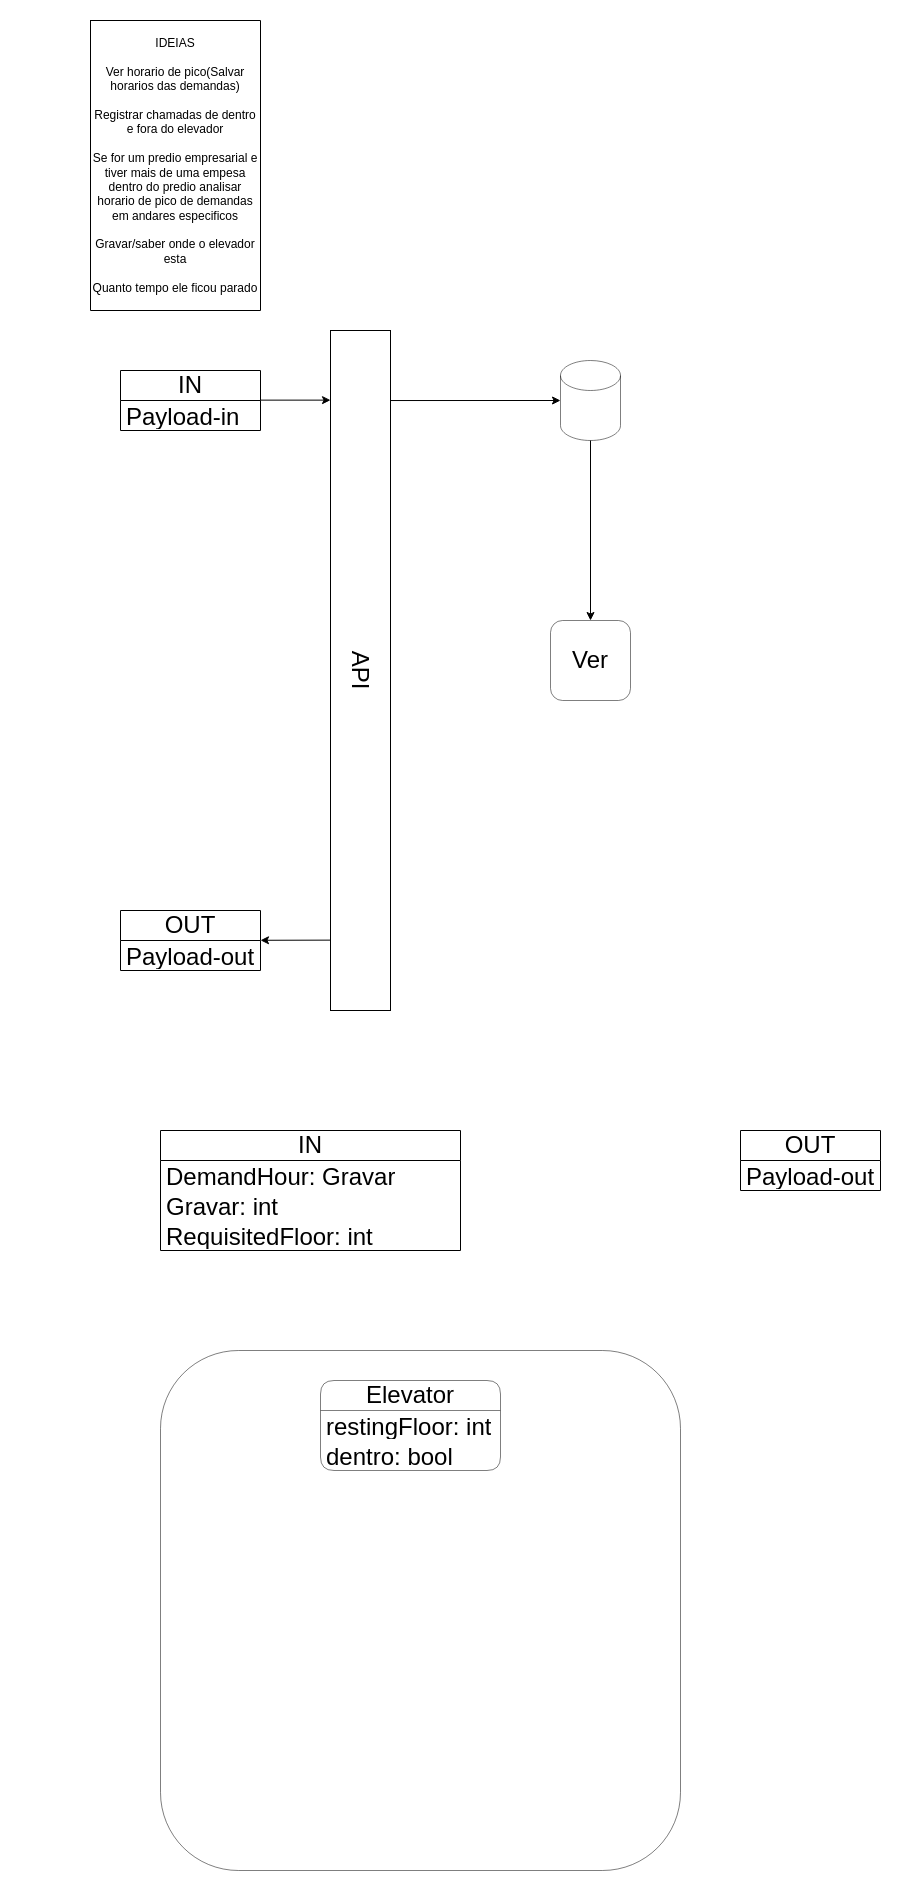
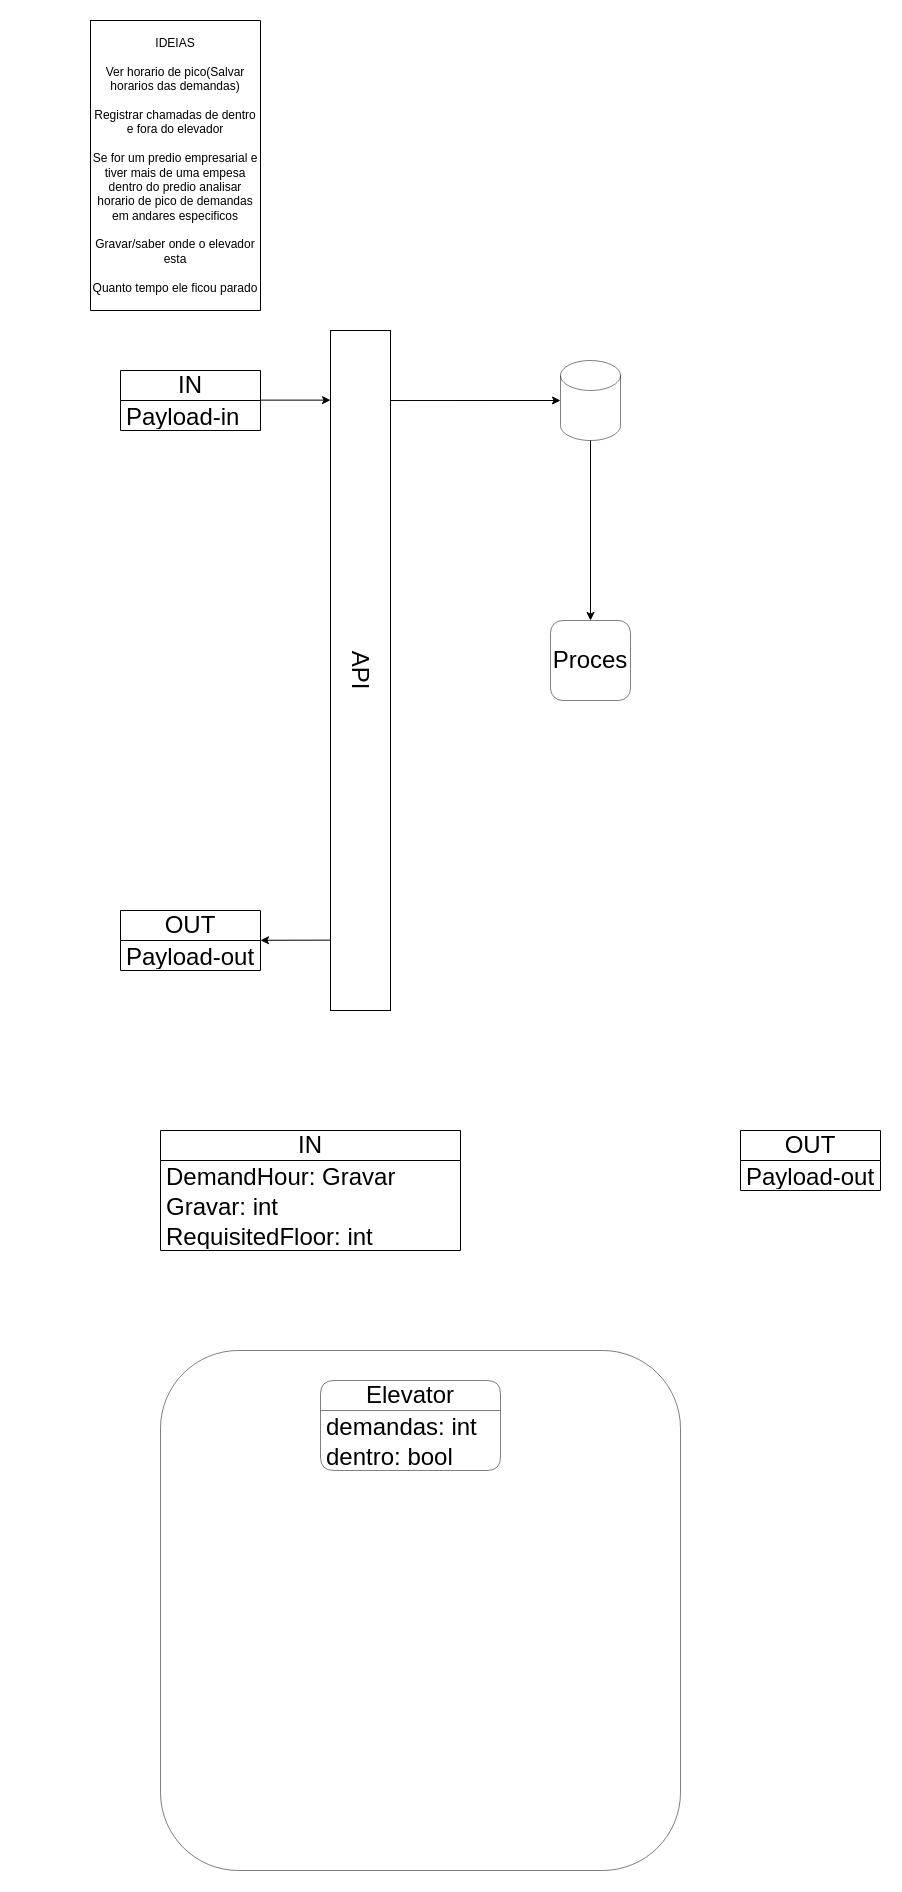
node "Ver": label "Ver" -> "Proces"
node "restingFloor: int": label "restingFloor: int" -> "demandas: int"
